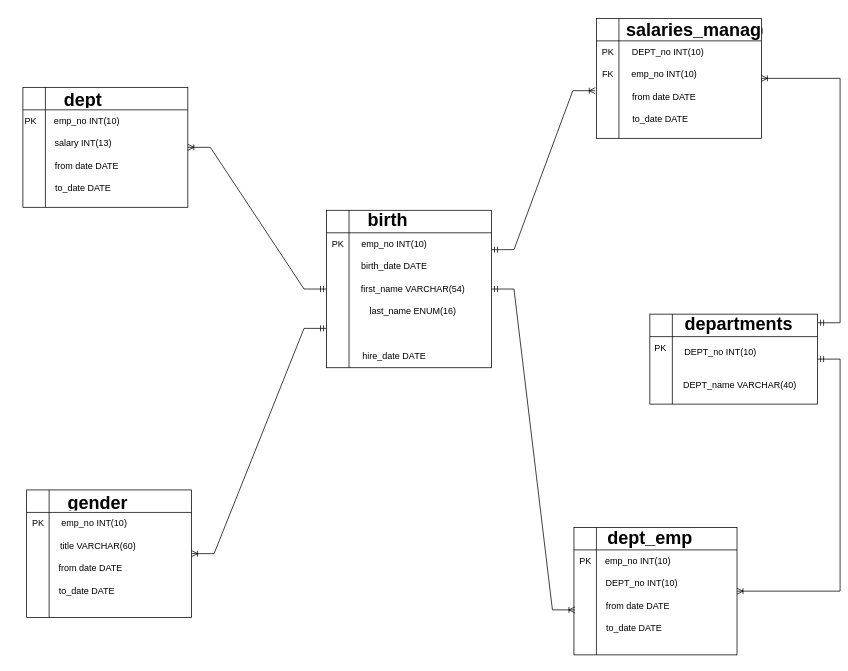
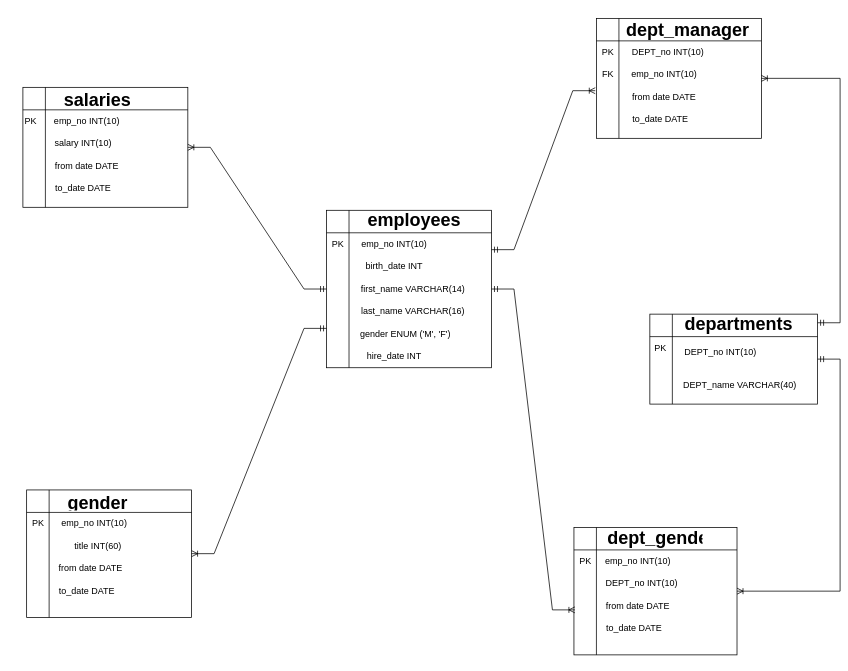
node "salaries_manager": label "salaries_manager" -> "dept_manager"
node "dept": label "dept" -> "salaries"
node "salary INT(13)": label "salary INT(13)" -> "salary INT(10)"
node "birth": label "birth" -> "employees"
node "birth_date DATE": label "birth_date DATE" -> "birth_date INT"
node "first_name VARCHAR(54)": label "first_name VARCHAR(54)" -> "first_name VARCHAR(14)"
node "last_name ENUM(16)": label "last_name ENUM(16)" -> "last_name VARCHAR(16)"
node "gender ENUM ('M', 'F')": added
node "hire_date DATE": label "hire_date DATE" -> "hire_date INT"
node "dept_emp": label "dept_emp" -> "dept_gender"
node "title VARCHAR(60)": label "title VARCHAR(60)" -> "title INT(60)"
